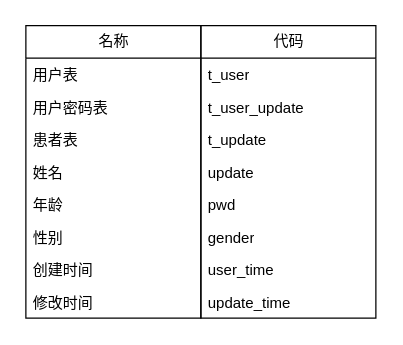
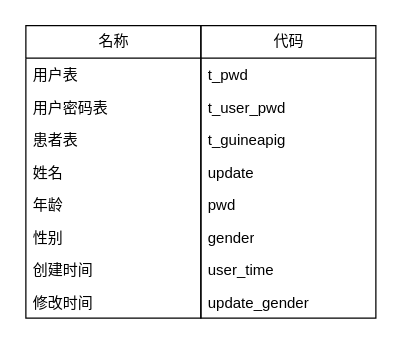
node "t_user": label "t_user" -> "t_pwd"
node "t_user_update": label "t_user_update" -> "t_user_pwd"
node "t_update": label "t_update" -> "t_guineapig"
node "update_time": label "update_time" -> "update_gender"
